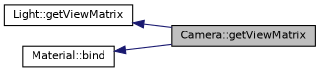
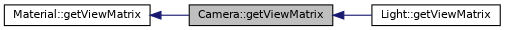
edge "Camera::getViewMatrix" -> "Light::getViewMatrix": reversed
node "Material::bind": label "Material::bind" -> "Material::getViewMatrix"
